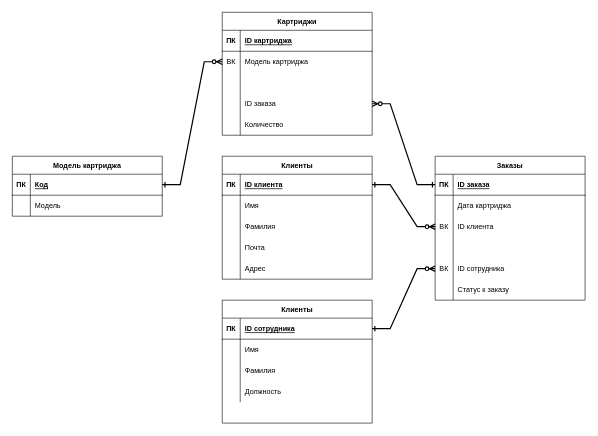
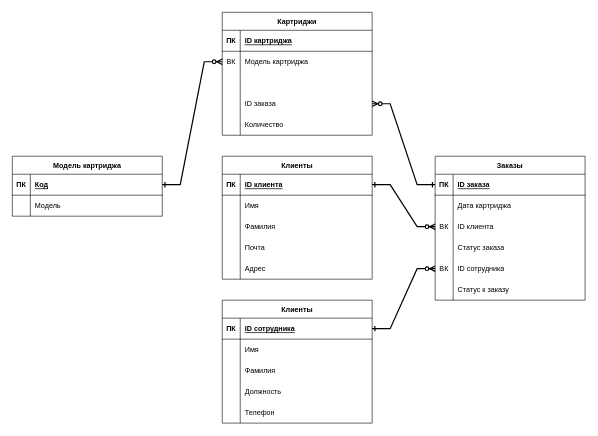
node "Статус заказа": added
node "Телефон": added
